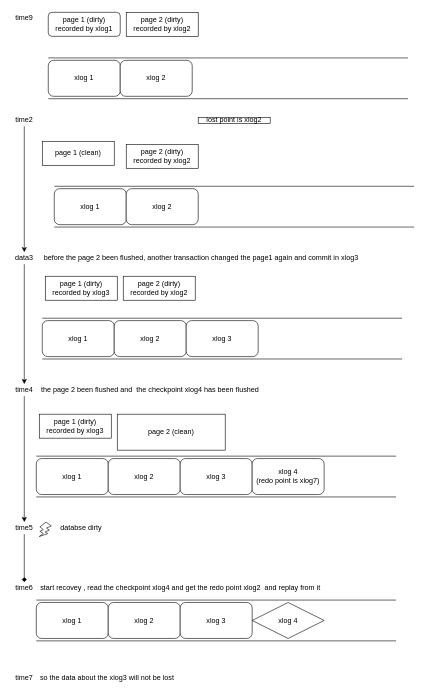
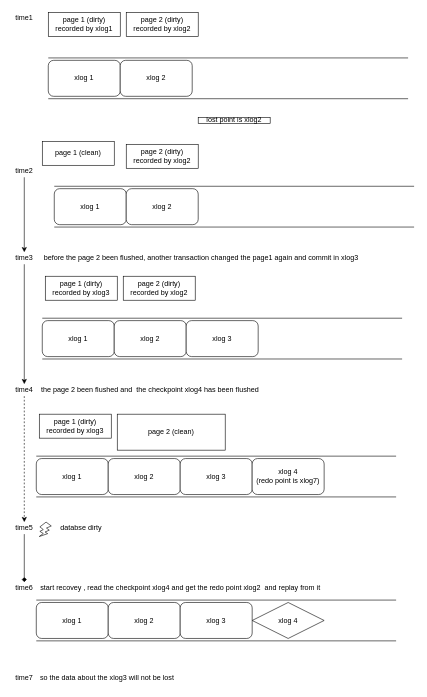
node "time9": label "time9" -> "time1"
node "page 1 (dirty) recorded by xlog1": shape rounded rectangle -> rectangle
node "time2": moved (24, 120) -> (24, 171)
node "data3": label "data3" -> "time3"
edge "time4" -> "time5": style solid -> dashed
